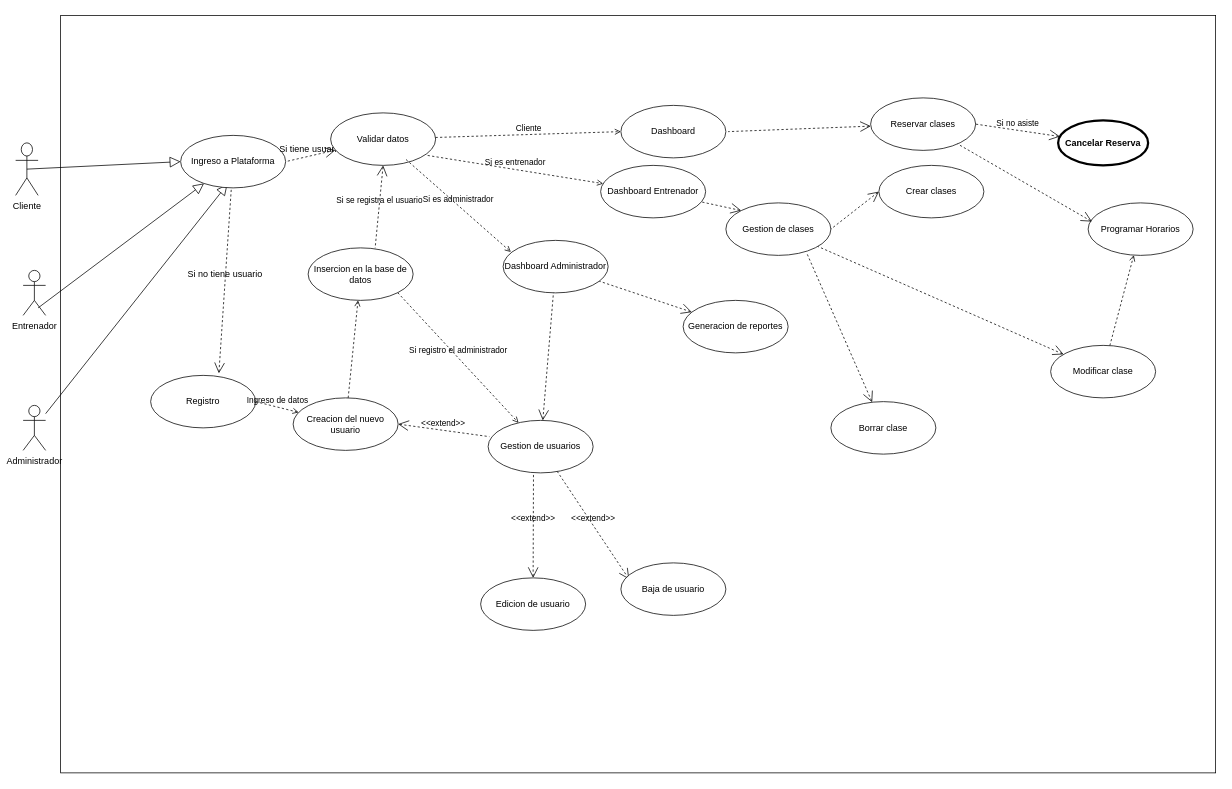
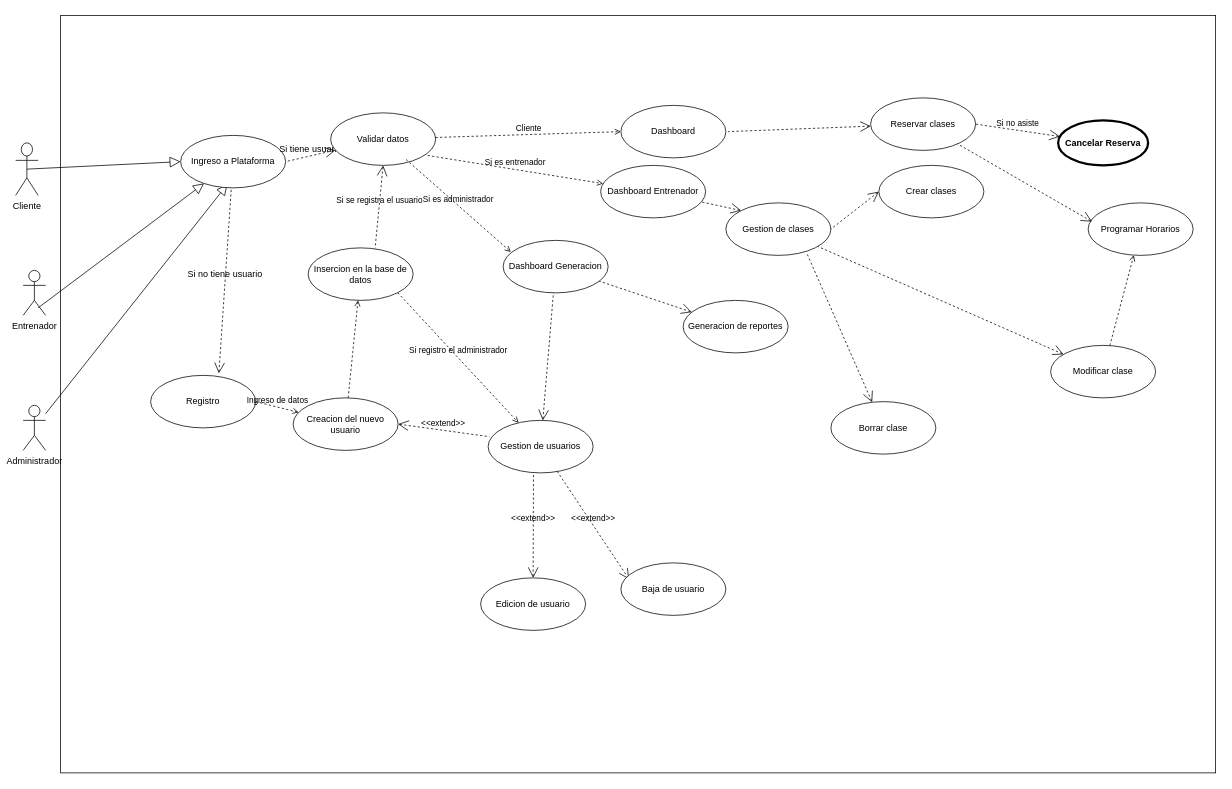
node "Dashboard Administrador": label "Dashboard Administrador" -> "Dashboard Generacion"
